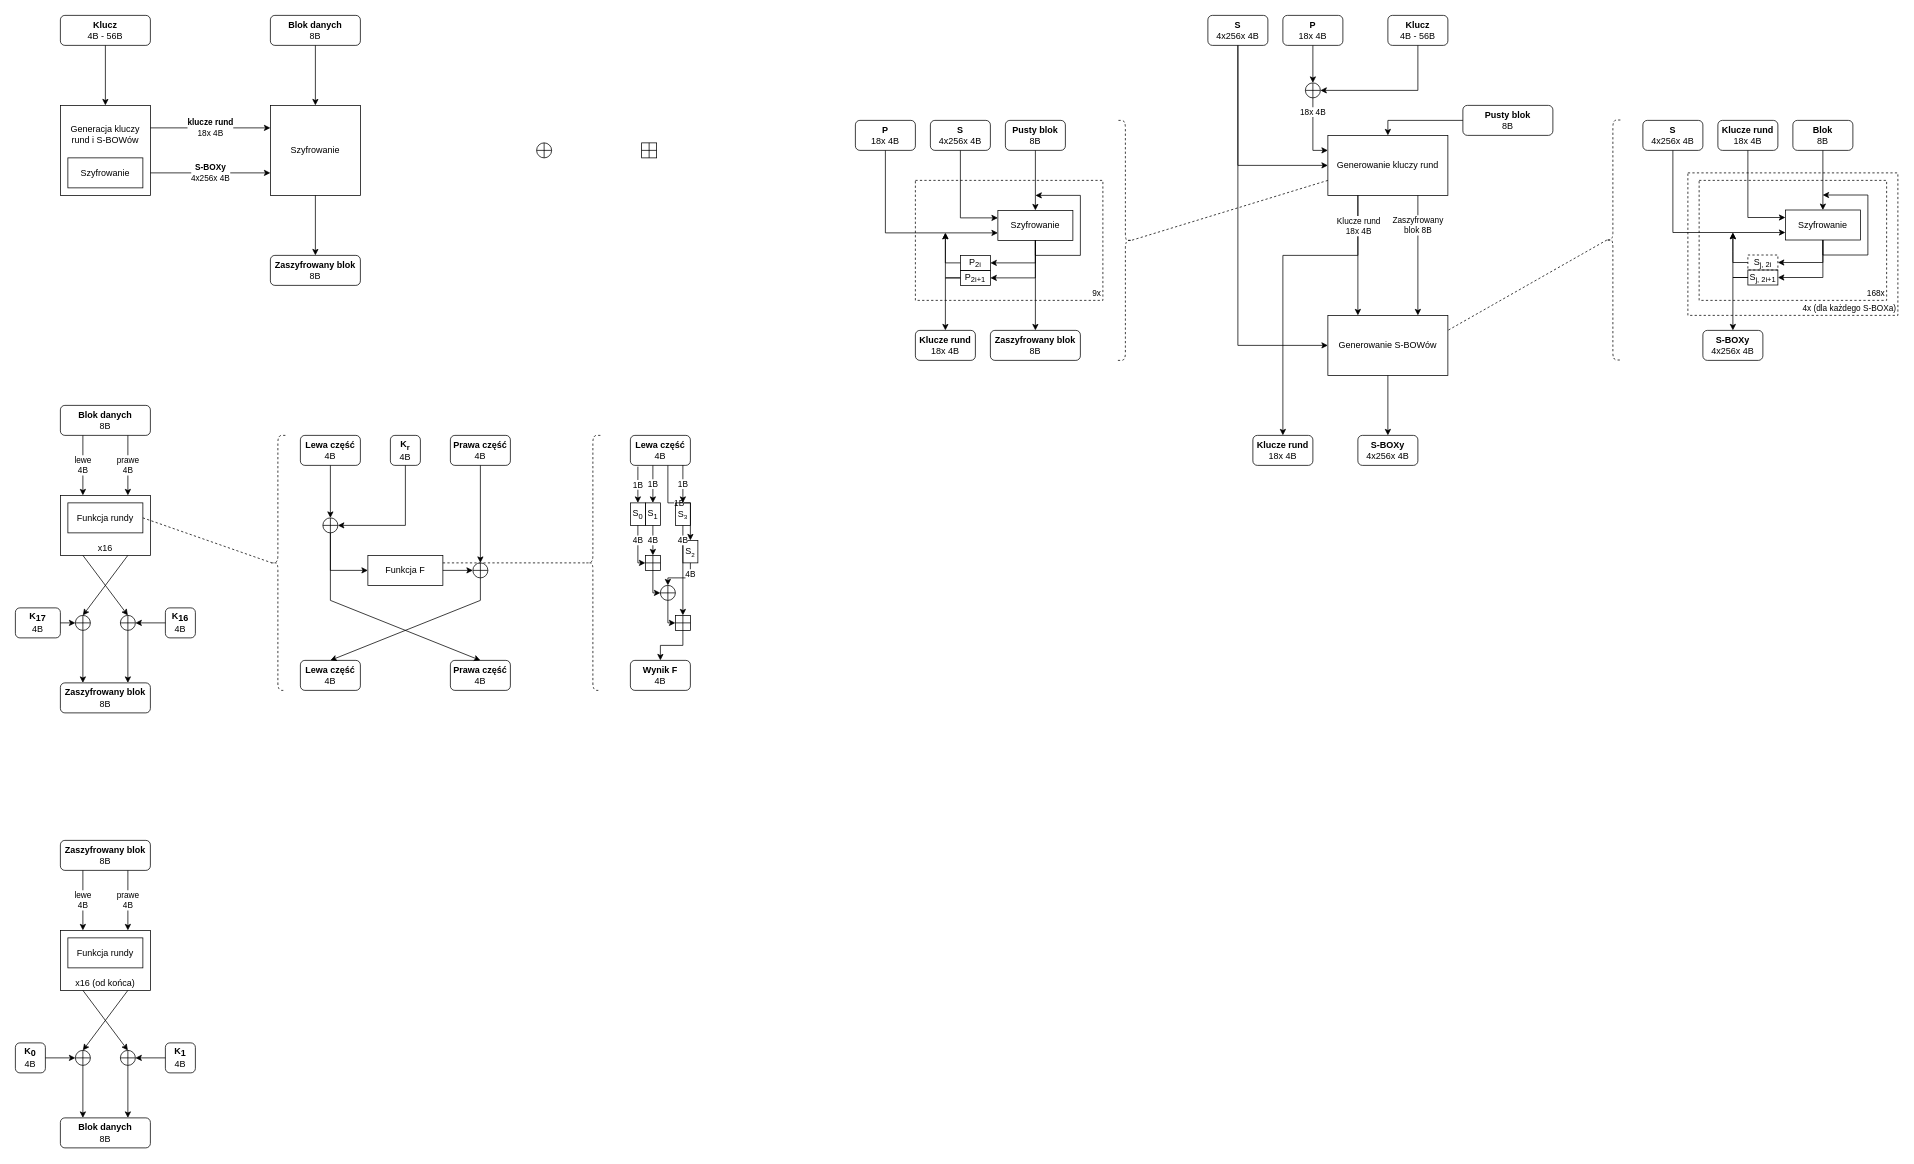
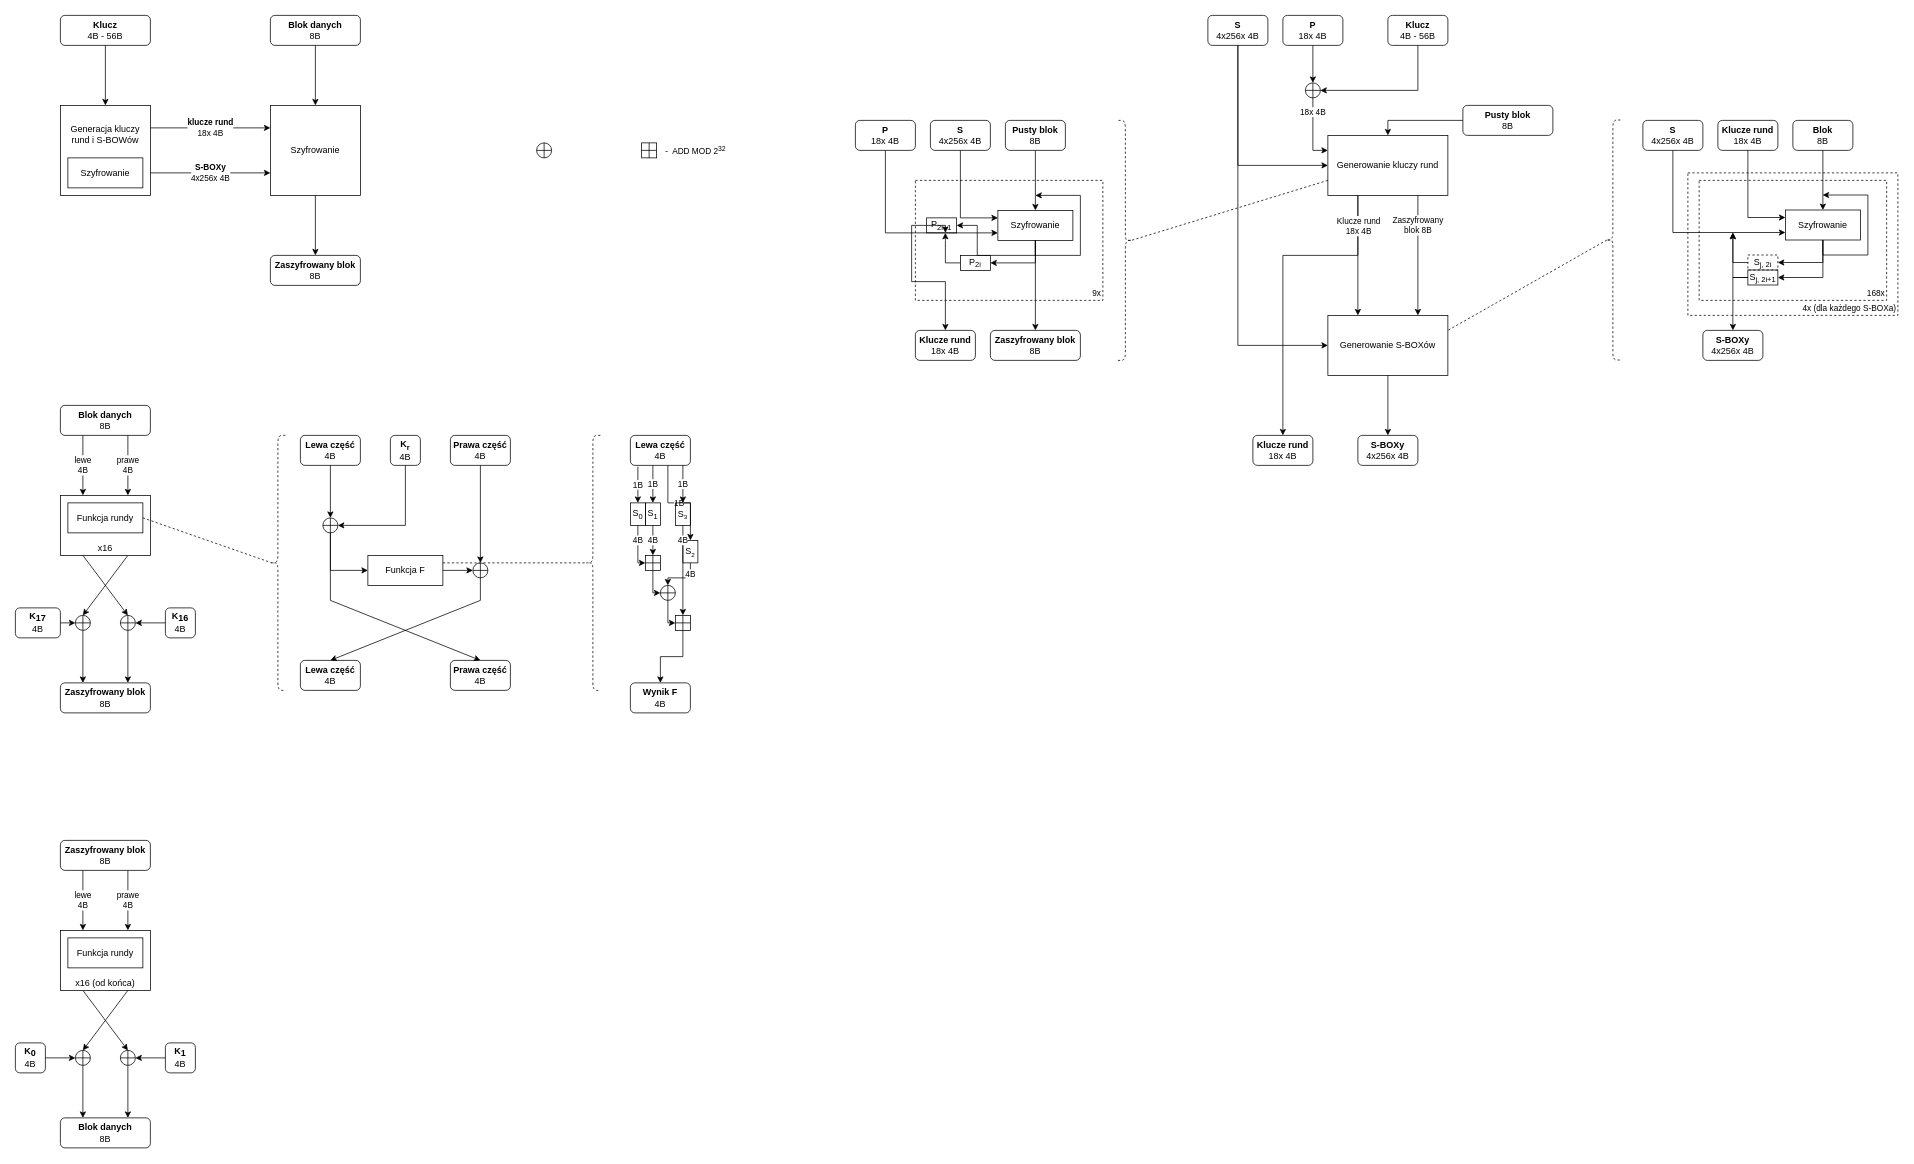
node "- ADD MOD 232": added
node "P2i+1": moved (975, 278) -> (942, 225)
node "Generowanie S-BOWów": label "Generowanie S-BOWów" -> "Generowanie S-BOXów"
node "Wynik F 4B": moved (660, 675) -> (660, 698)
